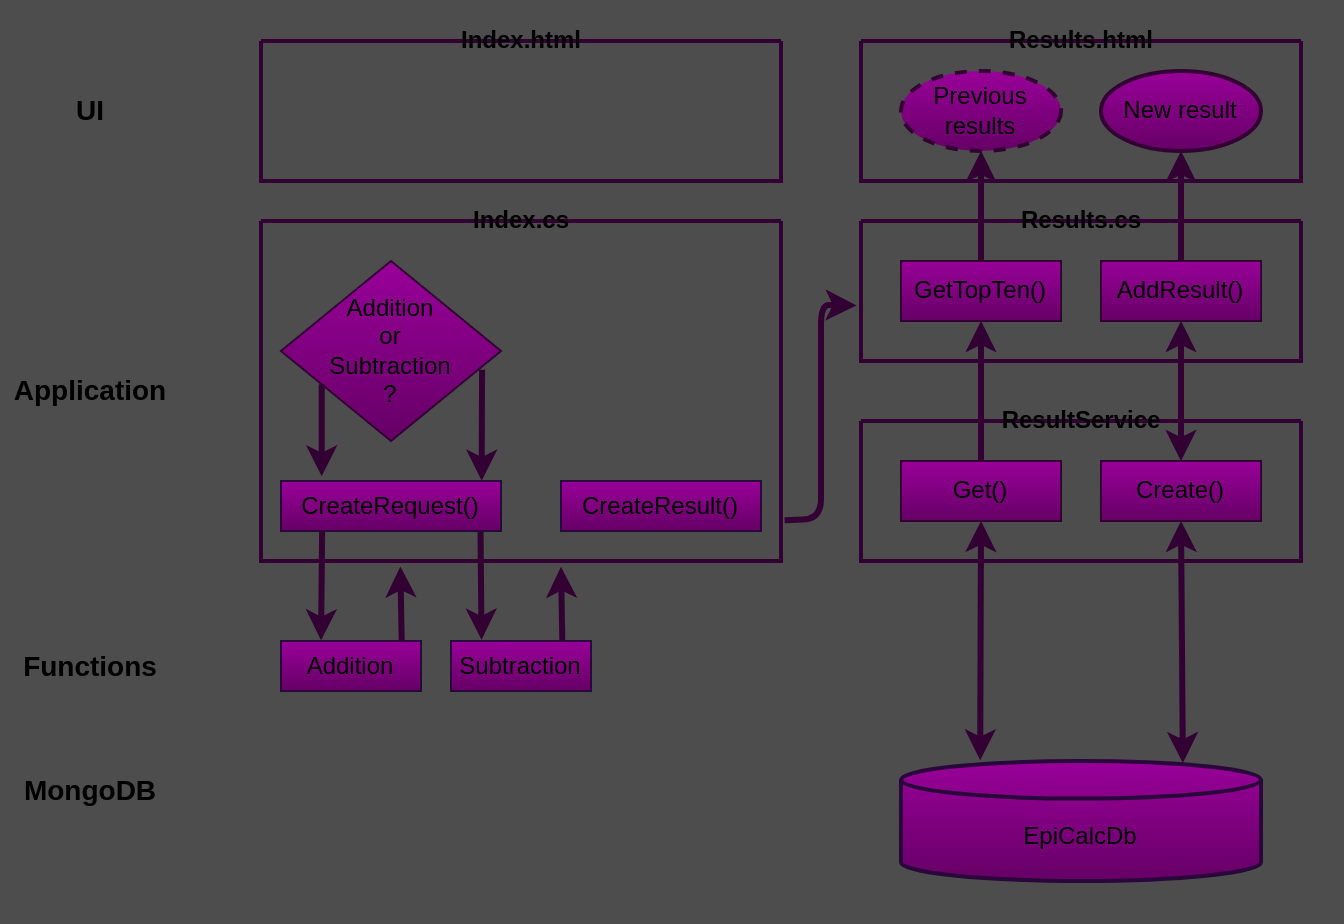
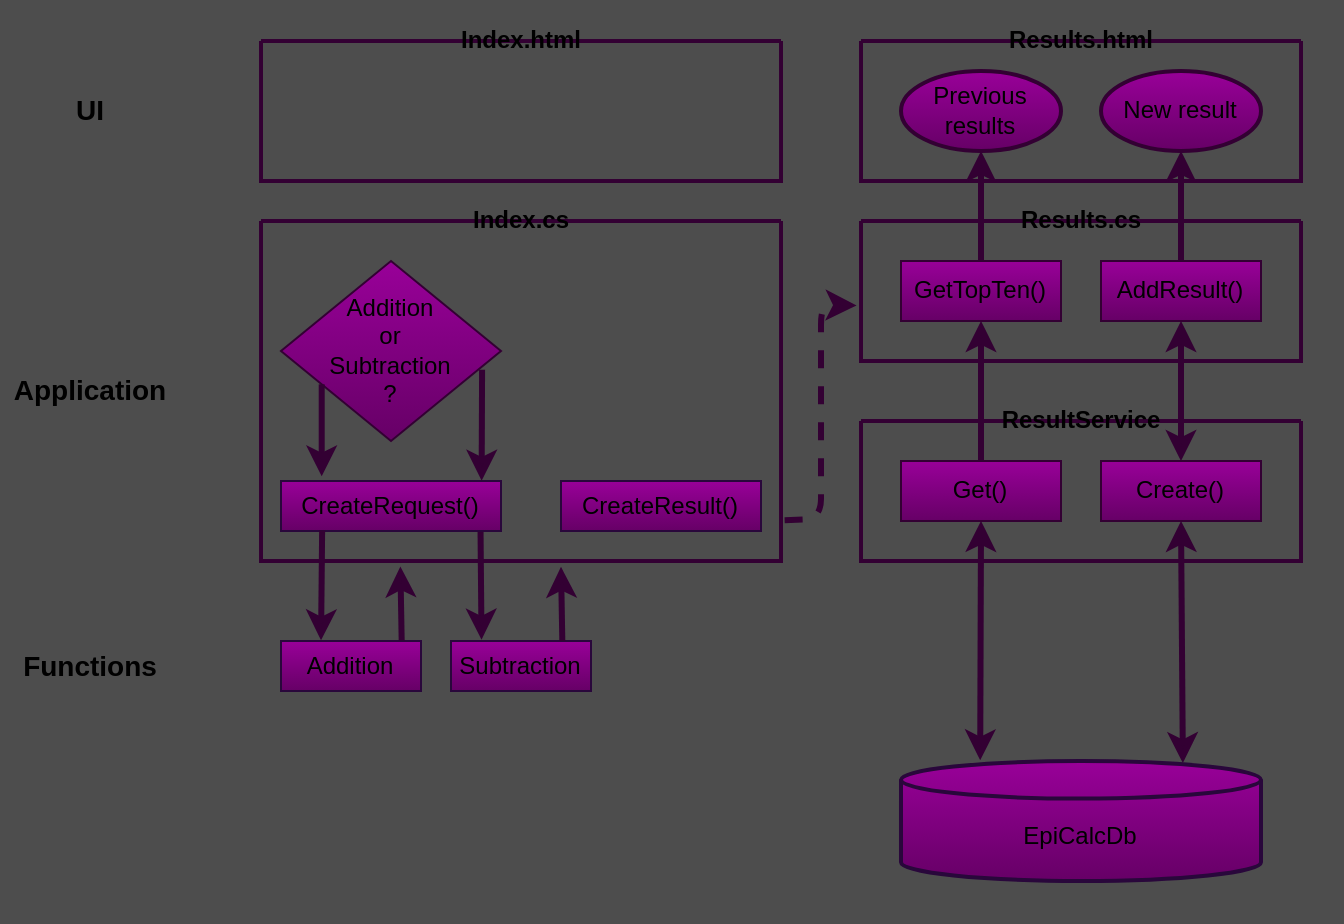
node "Previous results": style dashed -> solid
edge "Index.cs" -> "Results.cs": style solid -> dashed
node "MongoDB": removed
